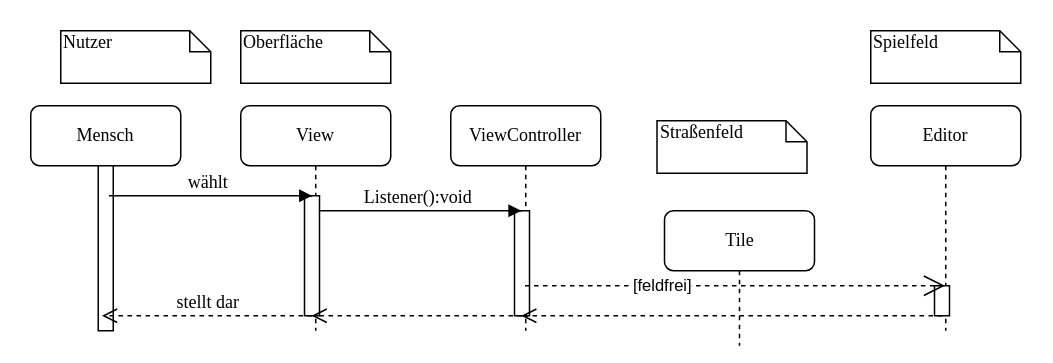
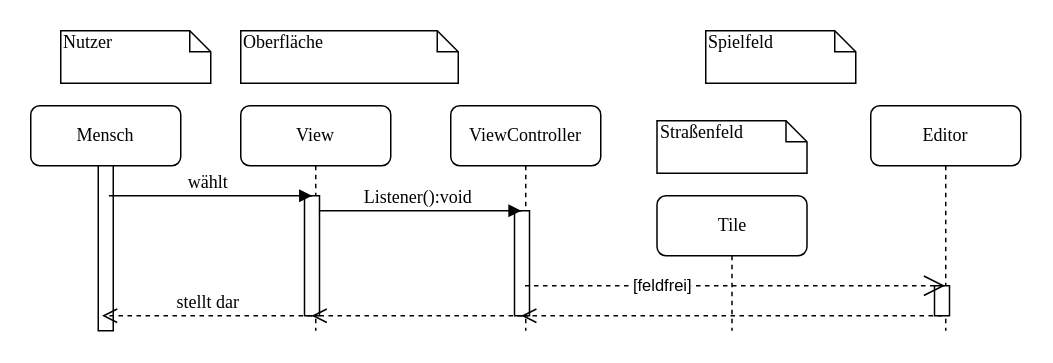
node "Oberfläche": size 150x53 -> 218x53
node "Spielfeld": moved (946, 57) -> (781, 57)
node "Tile": moved (740, 278) -> (732, 263)
